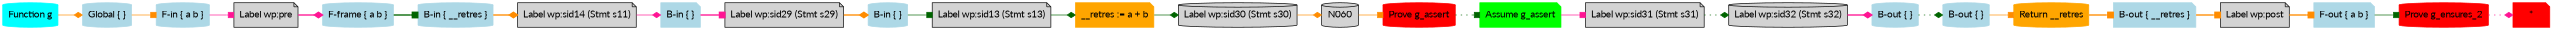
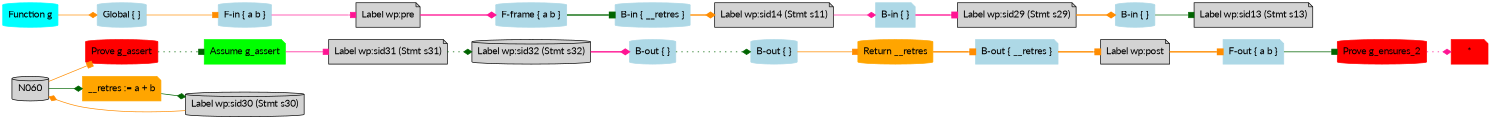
edge "Label wp:sid13 (Stmt s13)" -> "__retres := a + b": now "N060" -> "__retres := a + b"
